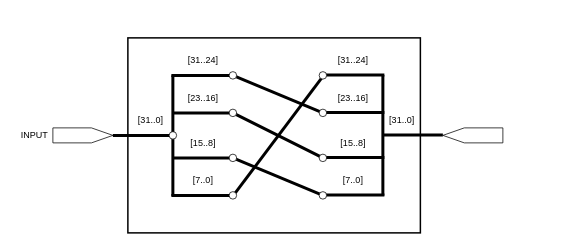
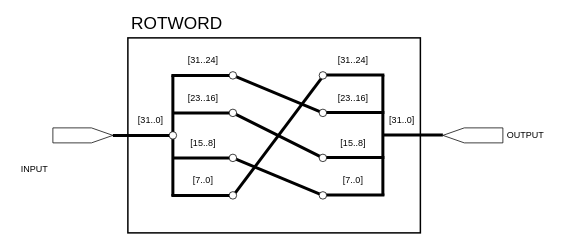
node "ROTWORD": added
node "INPUT": moved (34, 135) -> (34, 169)
node "OUTPUT": added
